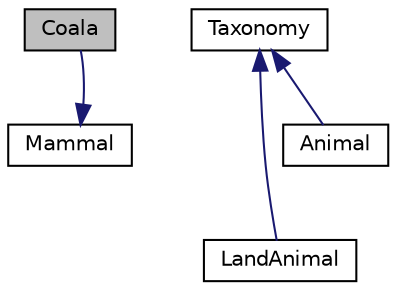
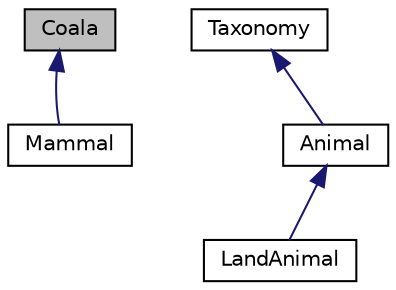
edge "Coala" -> "Mammal": reversed
edge "LandAnimal" -> "Taxonomy": now "LandAnimal" -> "Animal"
